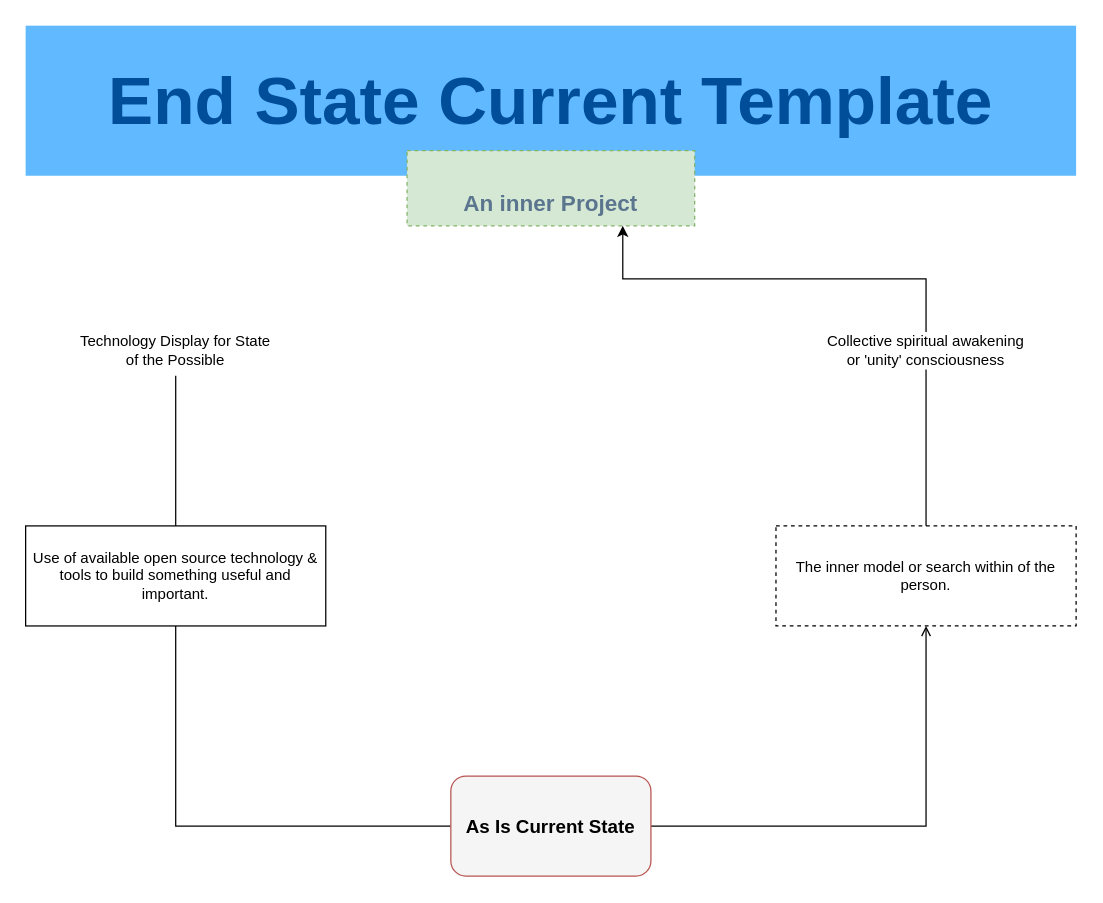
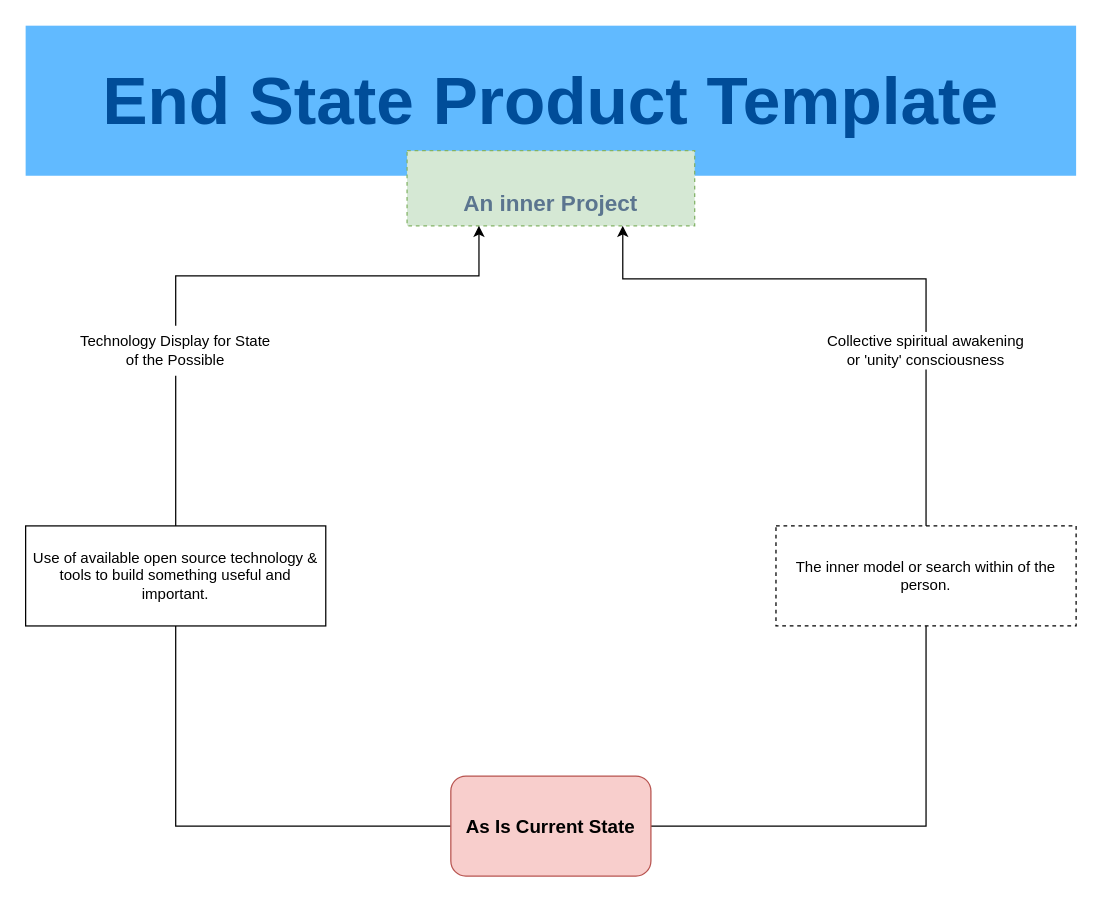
node "End State Current Template": label "End State Current Template" -> "End State Product Template"
edge "Technology Display for State of the Possible" -> "An inner Project": added
edge "As Is Current State" -> "The inner model or search within of the person.": arrowhead open -> none
node "As Is Current State": fillcolor #f5f5f5 -> #f8cecc
